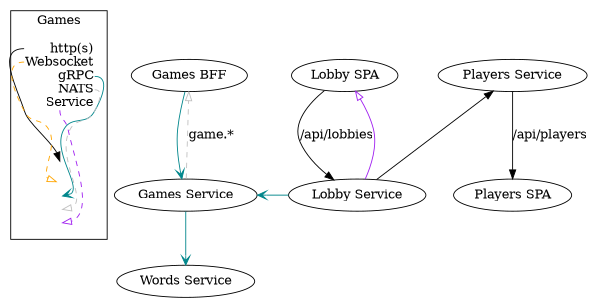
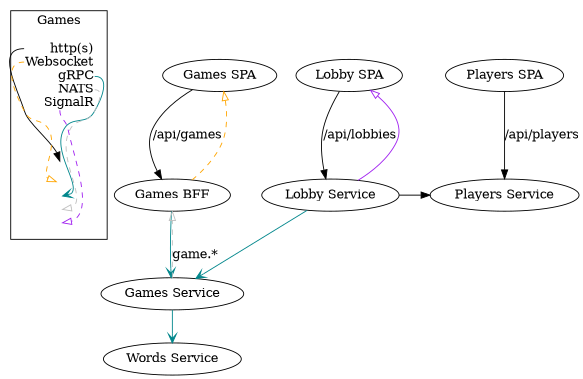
node "Games SPA": added
node "http(s)": text "Service" -> "SignalR"
edge "Players Service" -> "Players SPA": reversed
